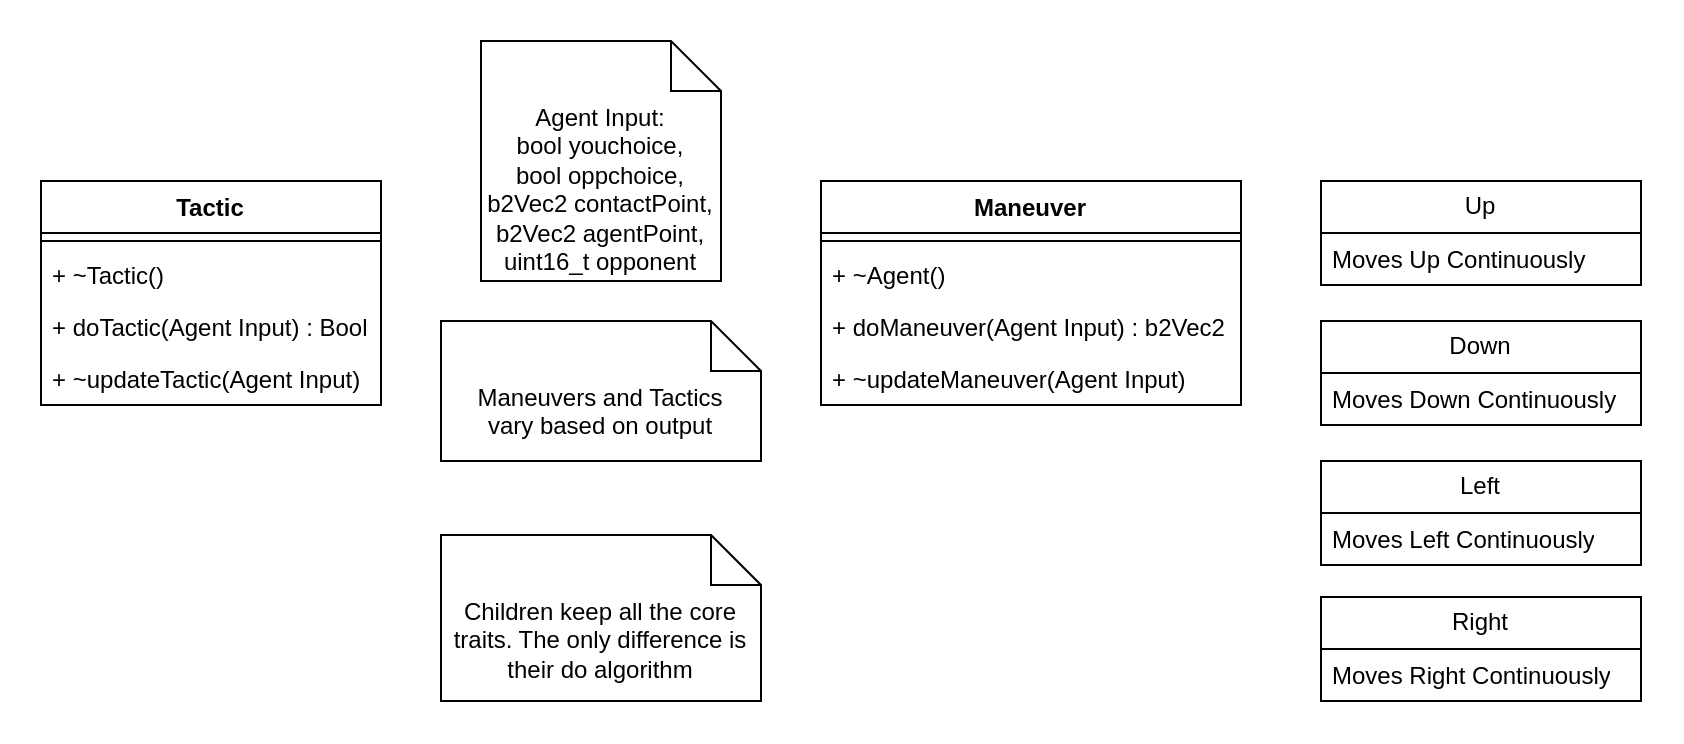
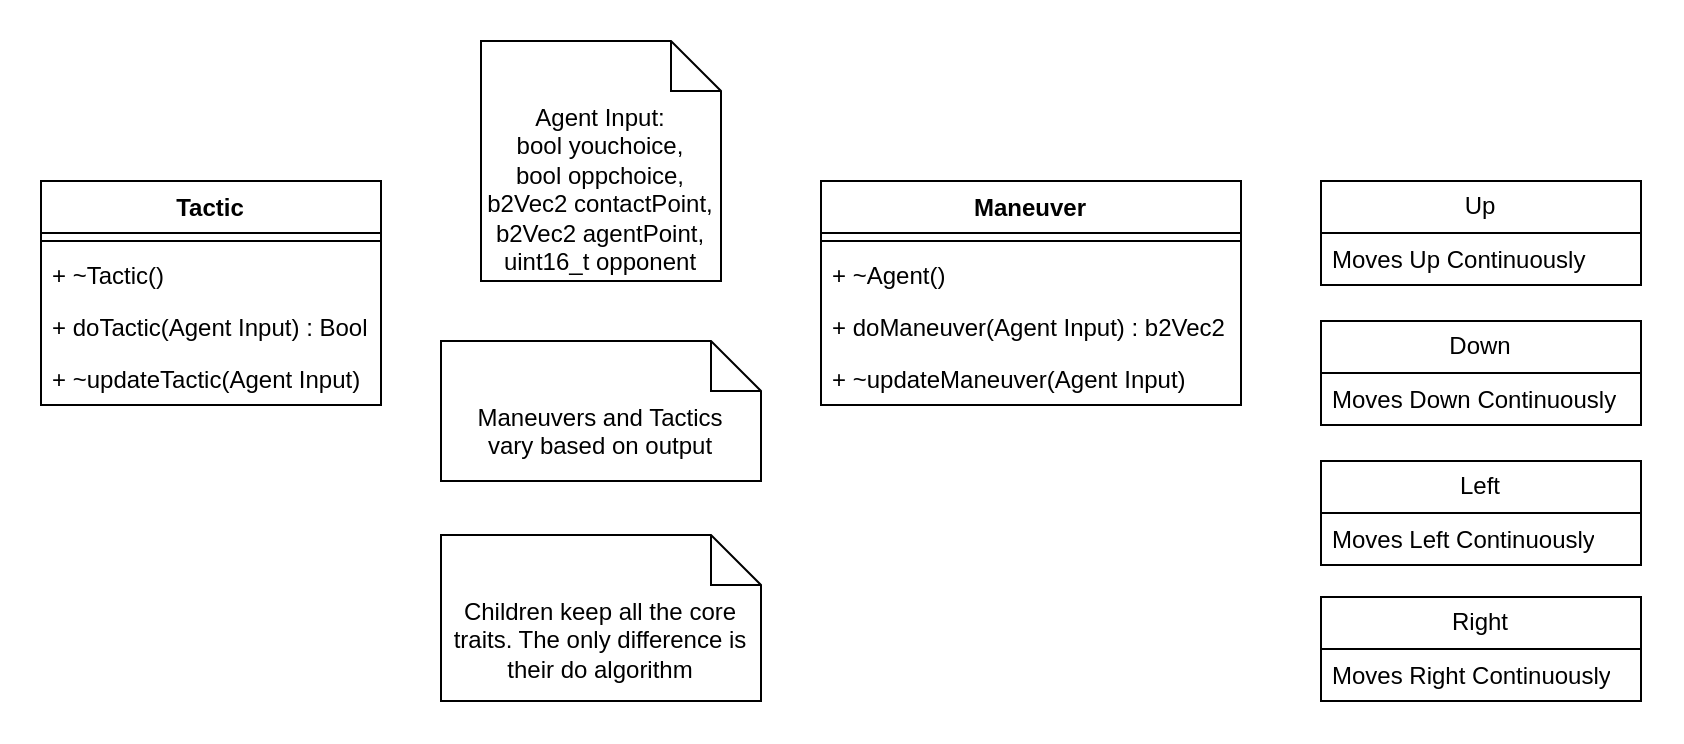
node "Maneuvers and Tactics vary based on output": moved (601, 391) -> (601, 411)
